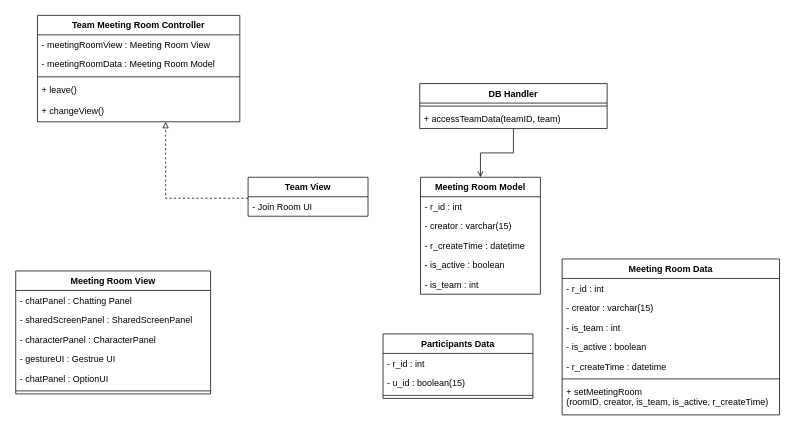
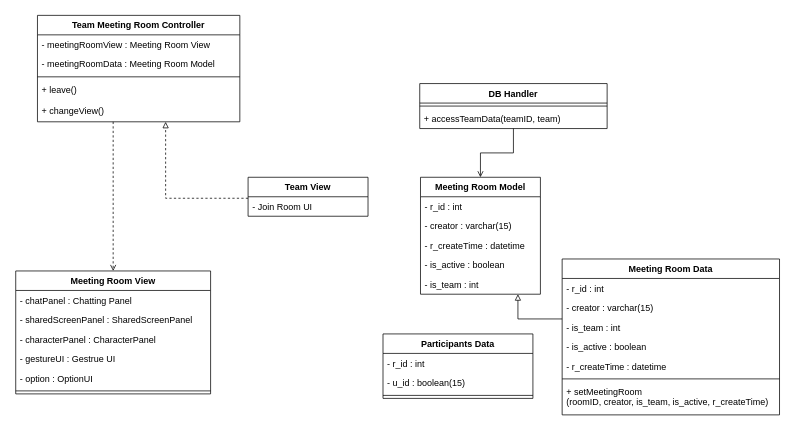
edge "Team Meeting Room Controller" -> "Meeting Room View": added
edge "Meeting Room Data" -> "Meeting Room Model": added
node "- chatPanel : OptionUI": label "- chatPanel : OptionUI" -> "- option : OptionUI"
